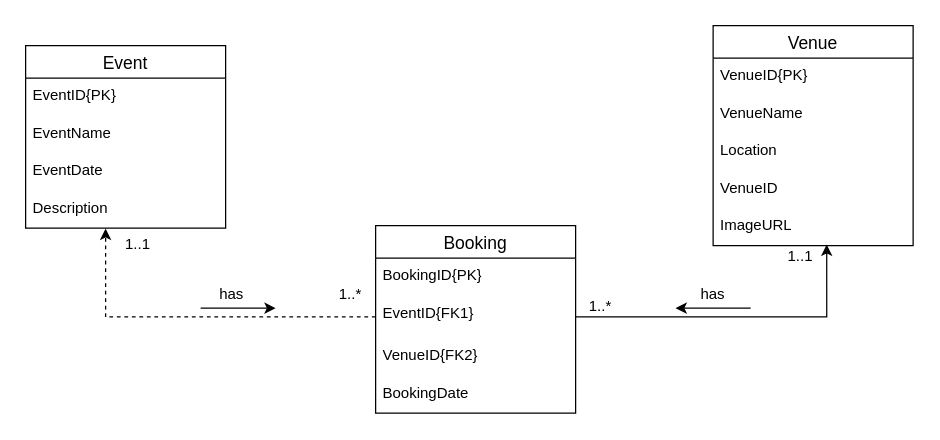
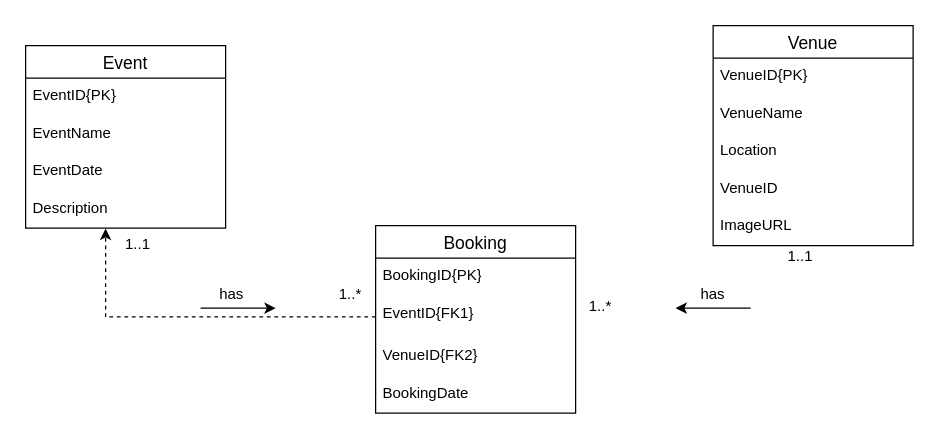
edge "EventID{FK1}" -> "ImageURL": removed
